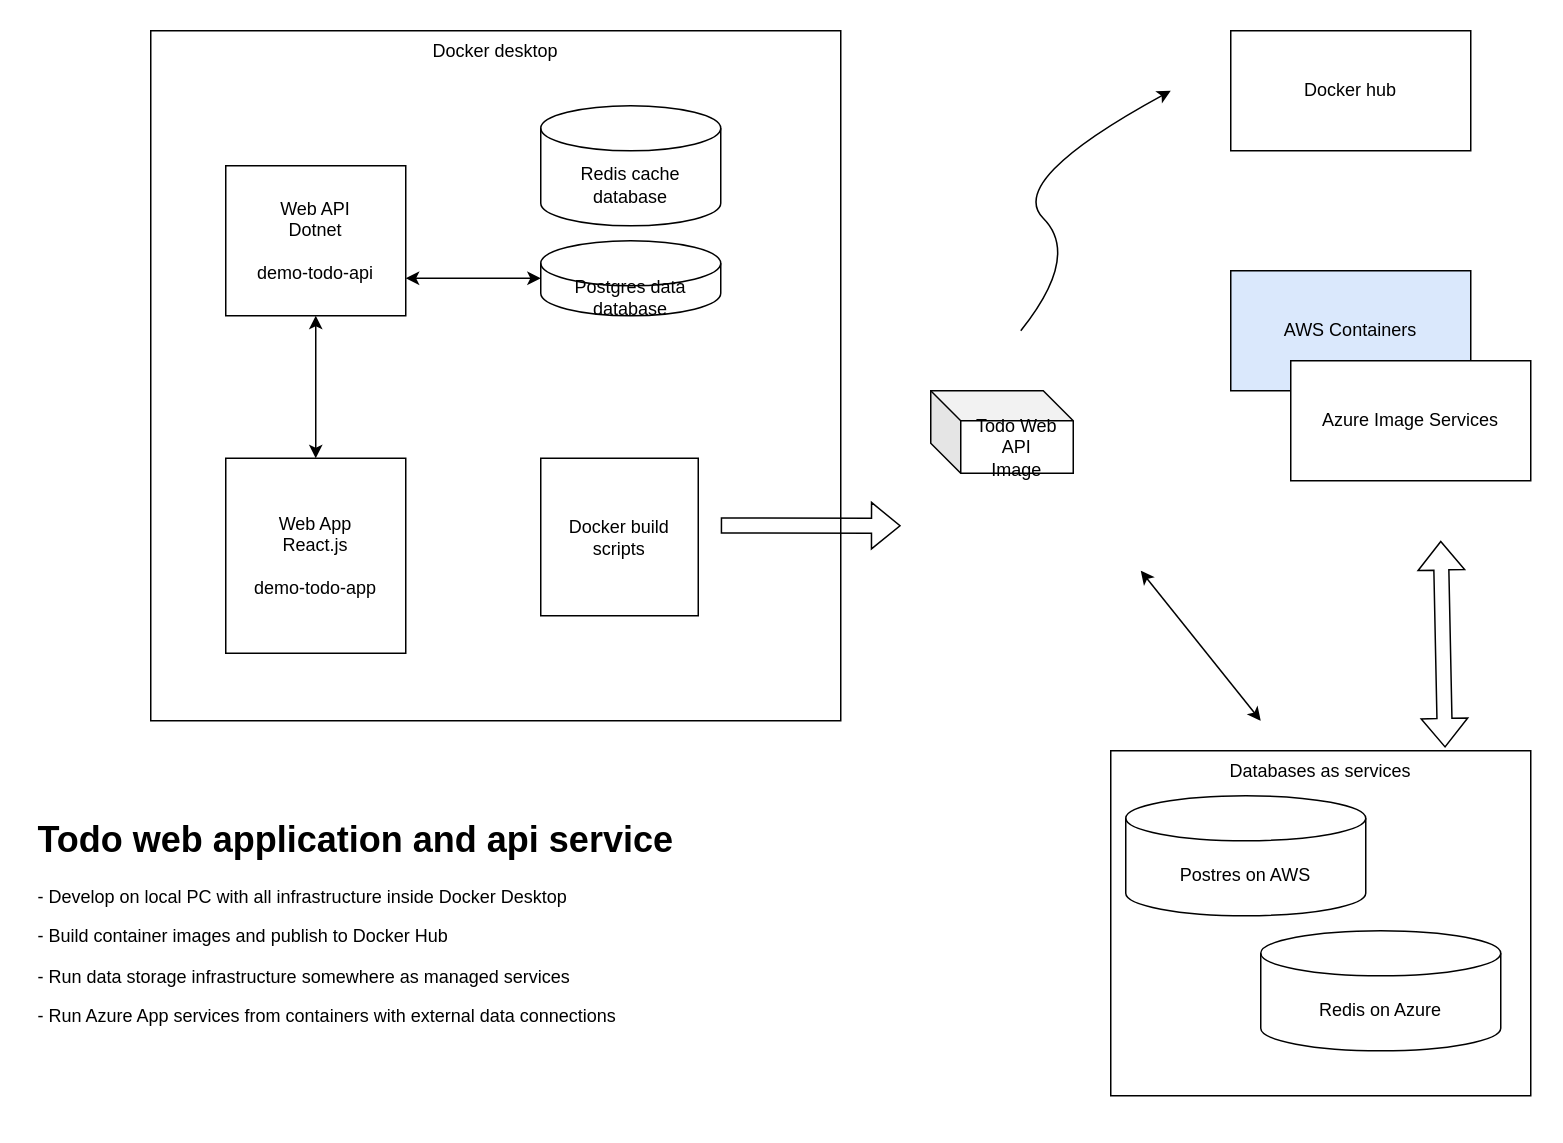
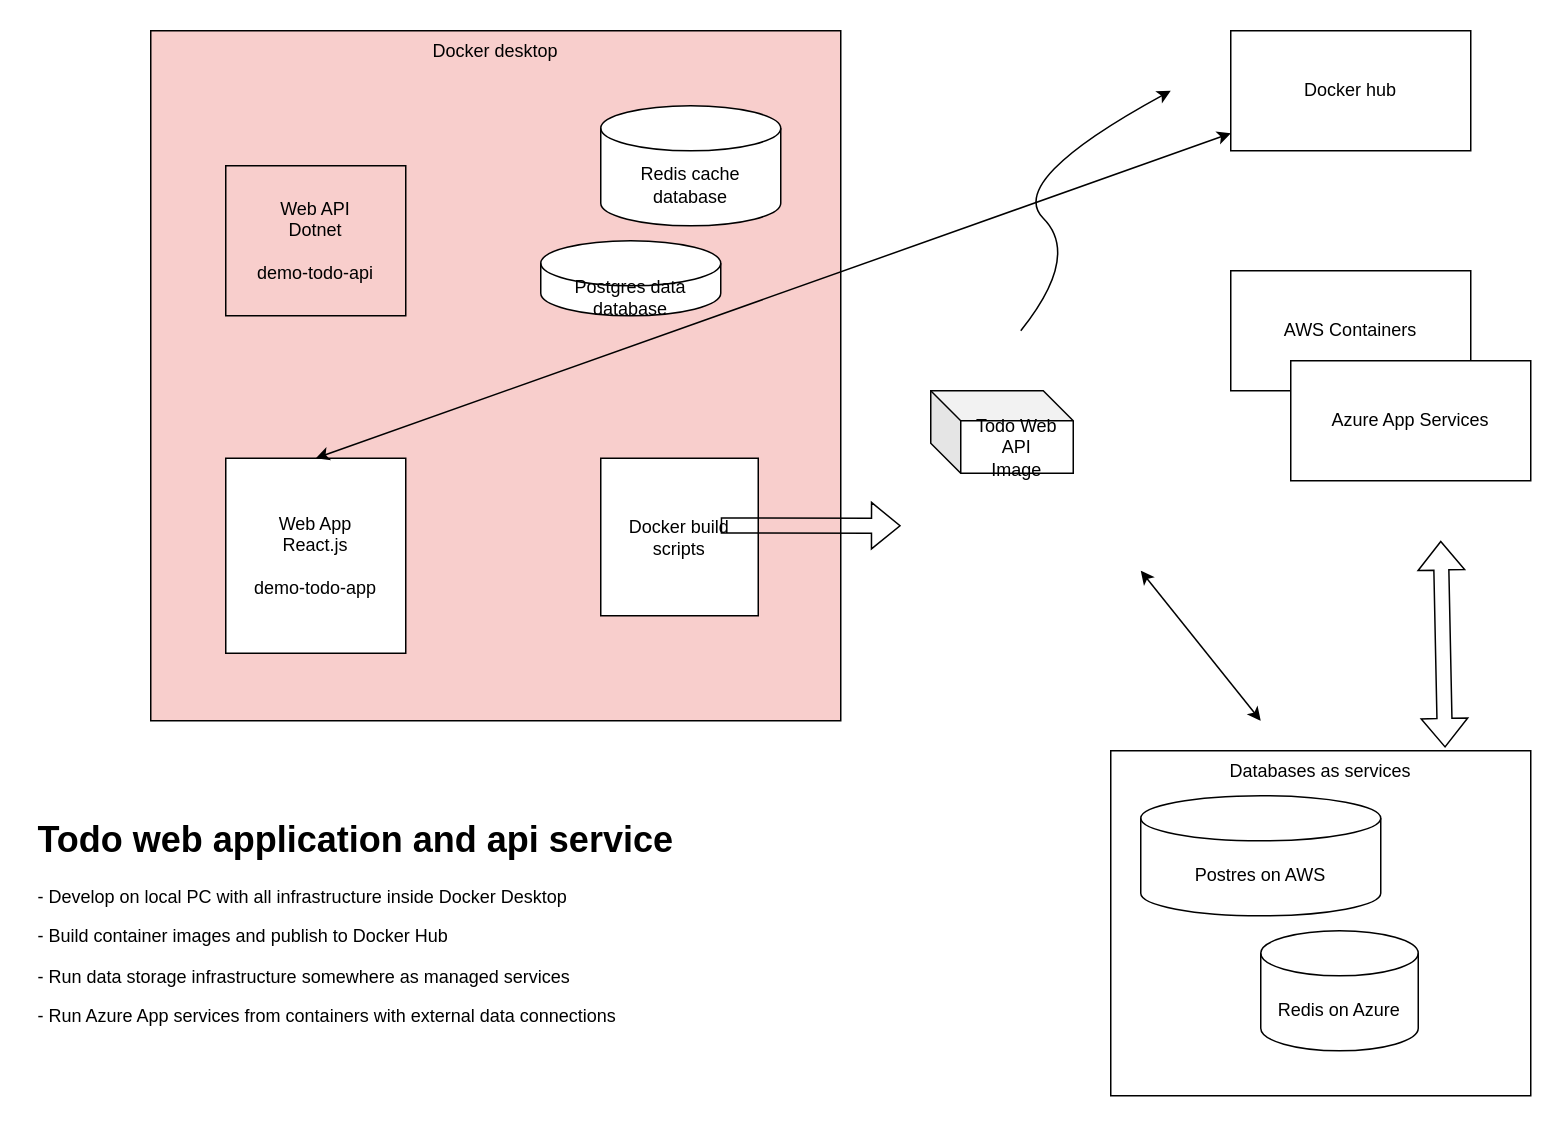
node "Redis cache database": moved (631, 166) -> (691, 166)
node "Web API Dotnet demo-todo-api": fillcolor #ffffff -> #f8cecc
edge "Web API Dotnet demo-todo-api" -- "Postgres data database": removed
node "AWS Containers": fillcolor #dae8fc -> #ffffff
node "Docker desktop": fillcolor #ffffff -> #f8cecc
edge "Web API Dotnet demo-todo-api" -- "Web App React.js demo-todo-app": now "Docker hub" -- "Web App React.js demo-todo-app"
node "Azure Image Services": label "Azure Image Services" -> "Azure App Services"
node "Docker build scripts": moved (620, 537) -> (680, 537)
node "Postres on AWS": moved (1246, 856) -> (1261, 856)
node "Redis on Azure": size 240x120 -> 158x120
